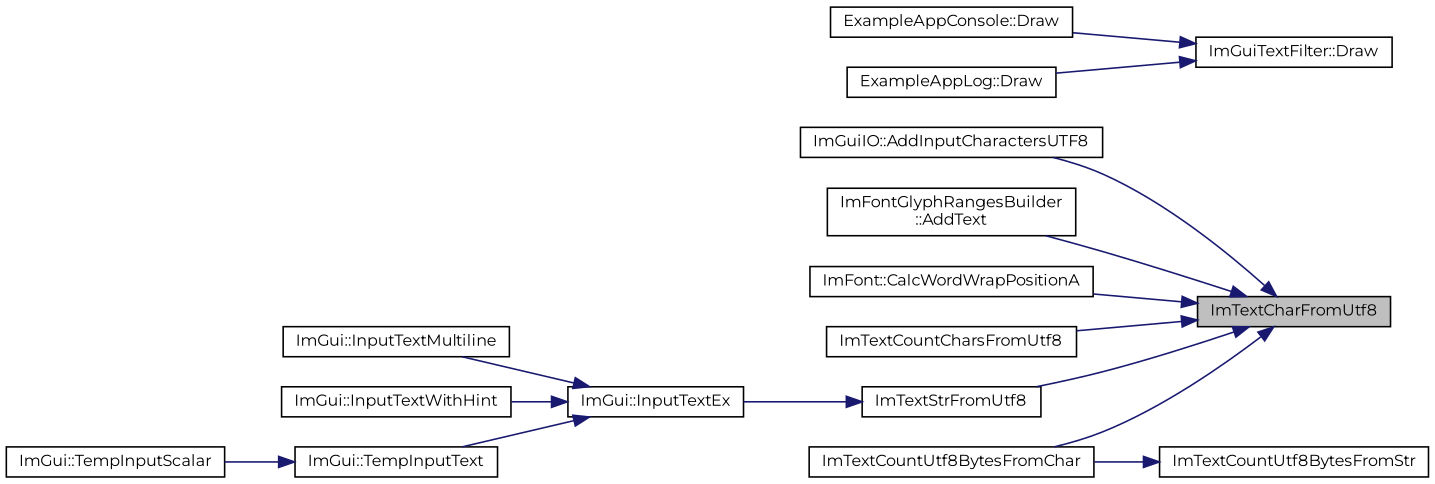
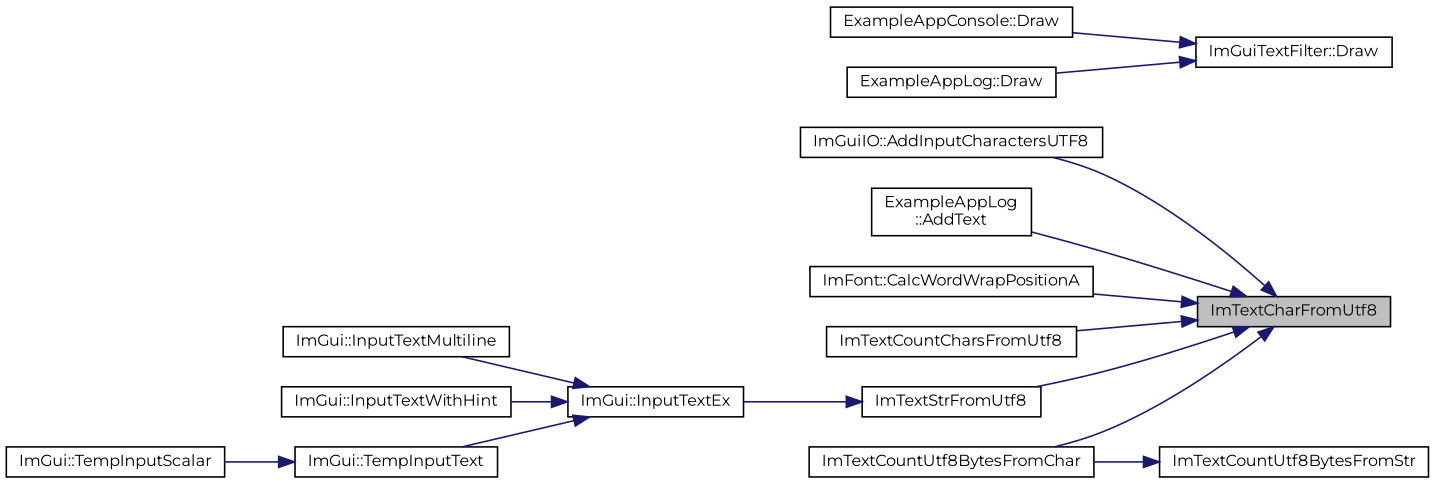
node "ImFontGlyphRangesBuilder ::AddText": label "ImFontGlyphRangesBuilder ::AddText" -> "ExampleAppLog ::AddText"
